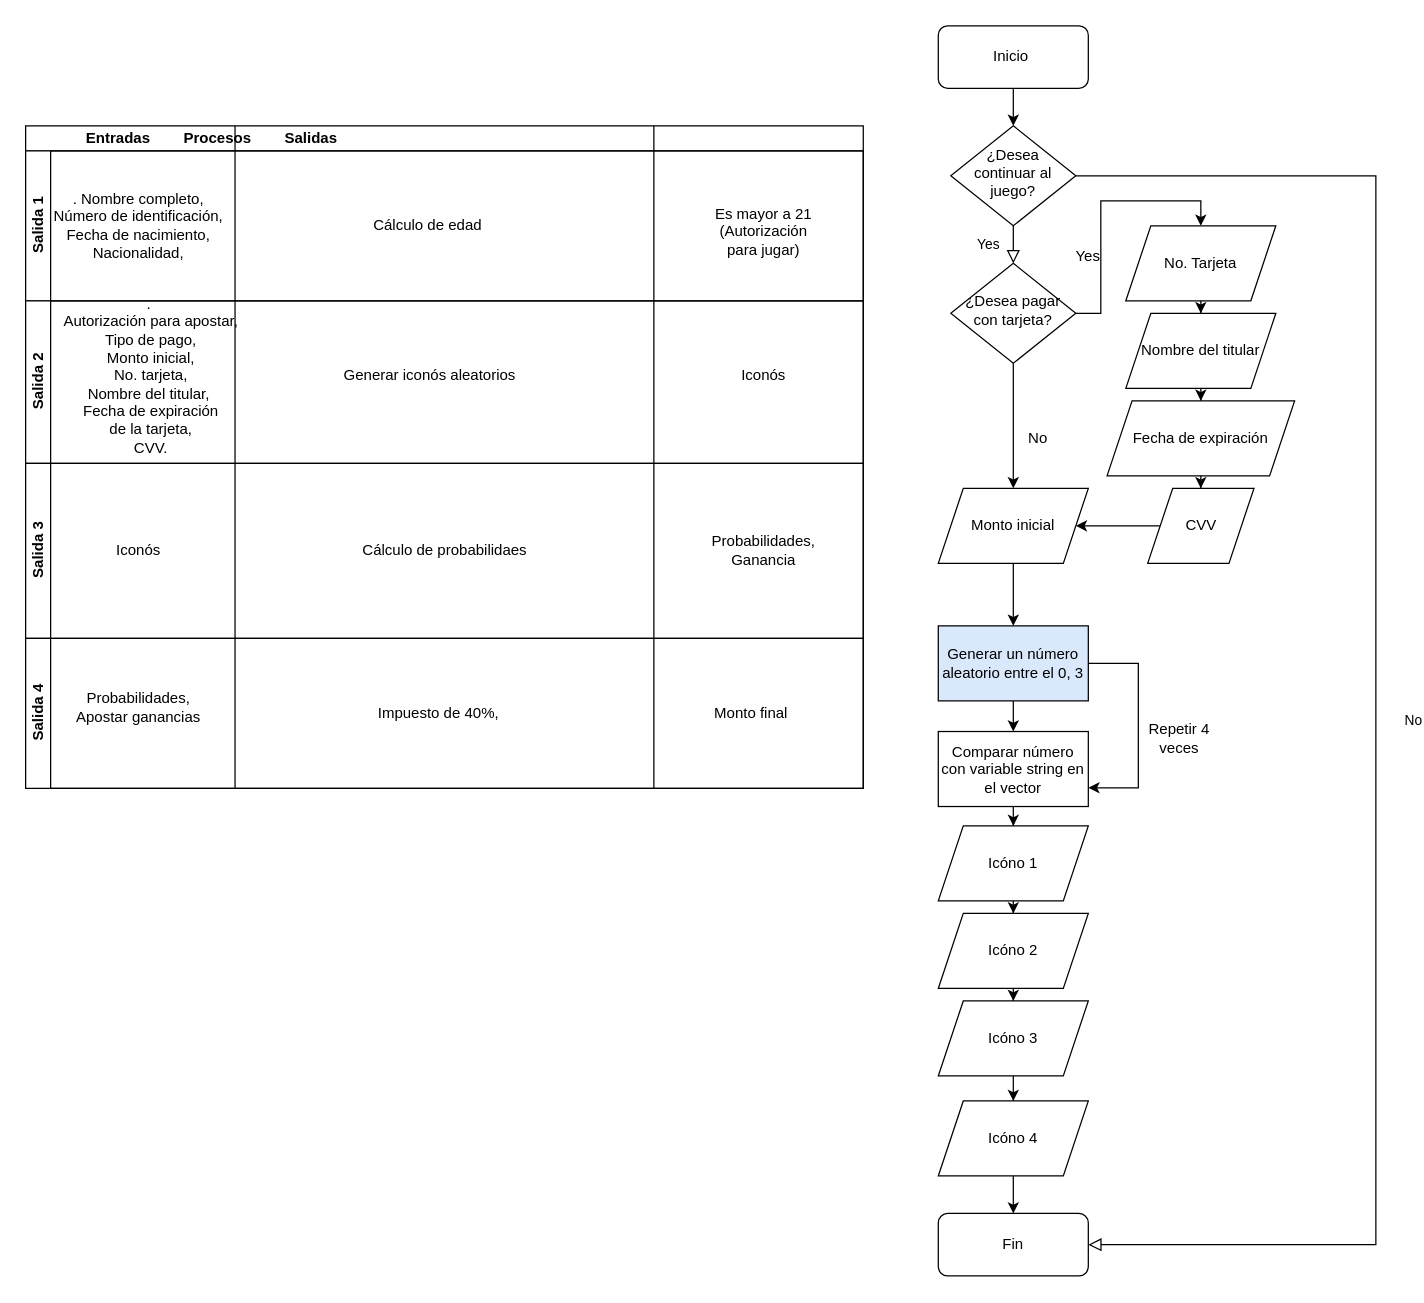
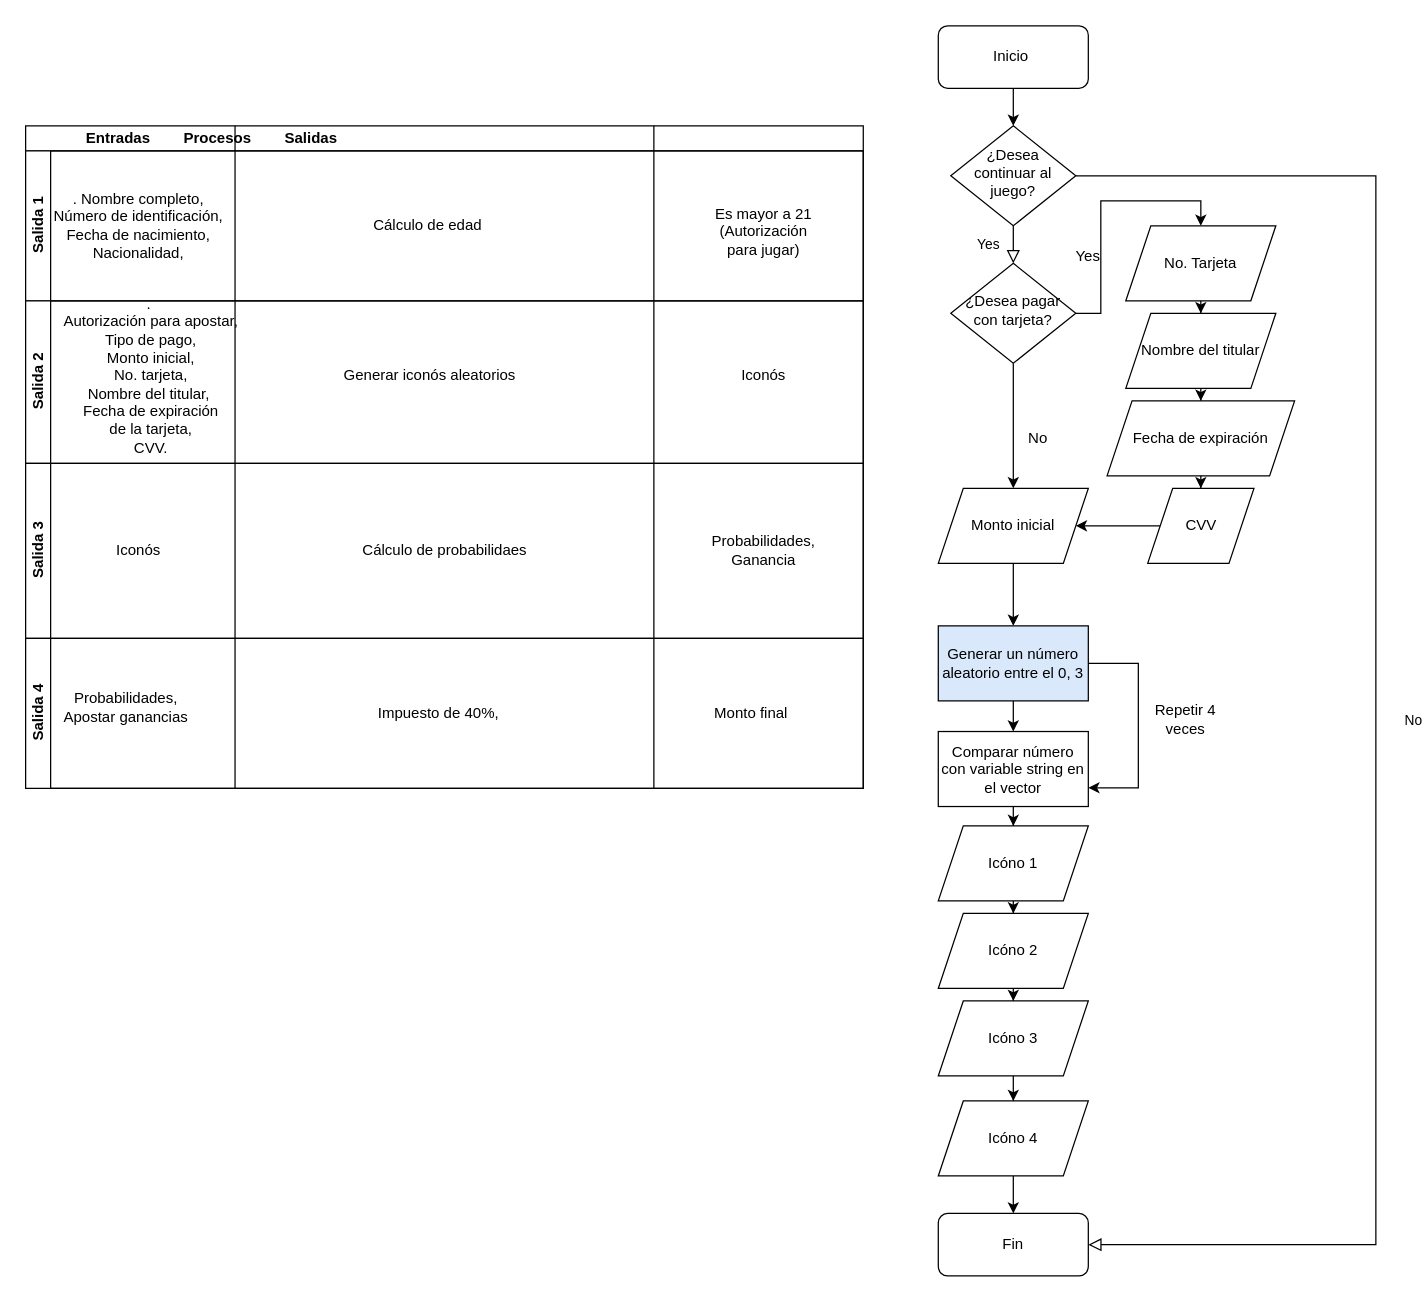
node "Probabilidades, Apostar ganancias": moved (138, 707) -> (126, 707)
node "Repetir 4 veces": moved (1179, 738) -> (1185, 719)
